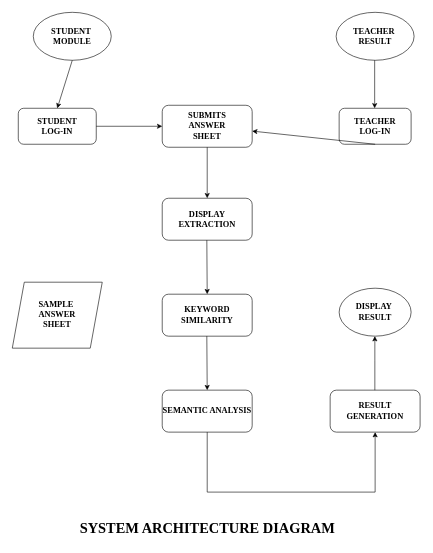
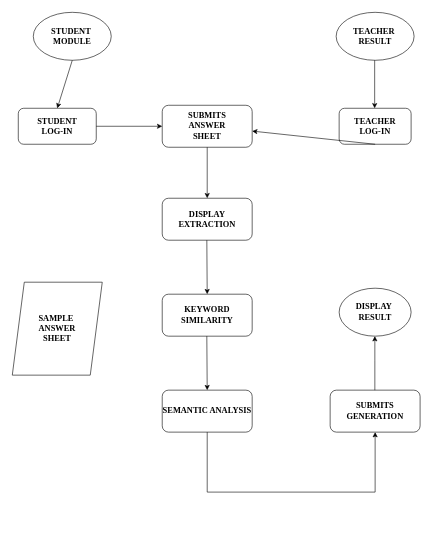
node "SAMPLE ANSWER SHEET": size 90x66 -> 90x93
node "RESULT GENERATION": label "RESULT GENERATION" -> "SUBMITS GENERATION"
node "SYSTEM ARCHITECTURE DIAGRAM": removed
